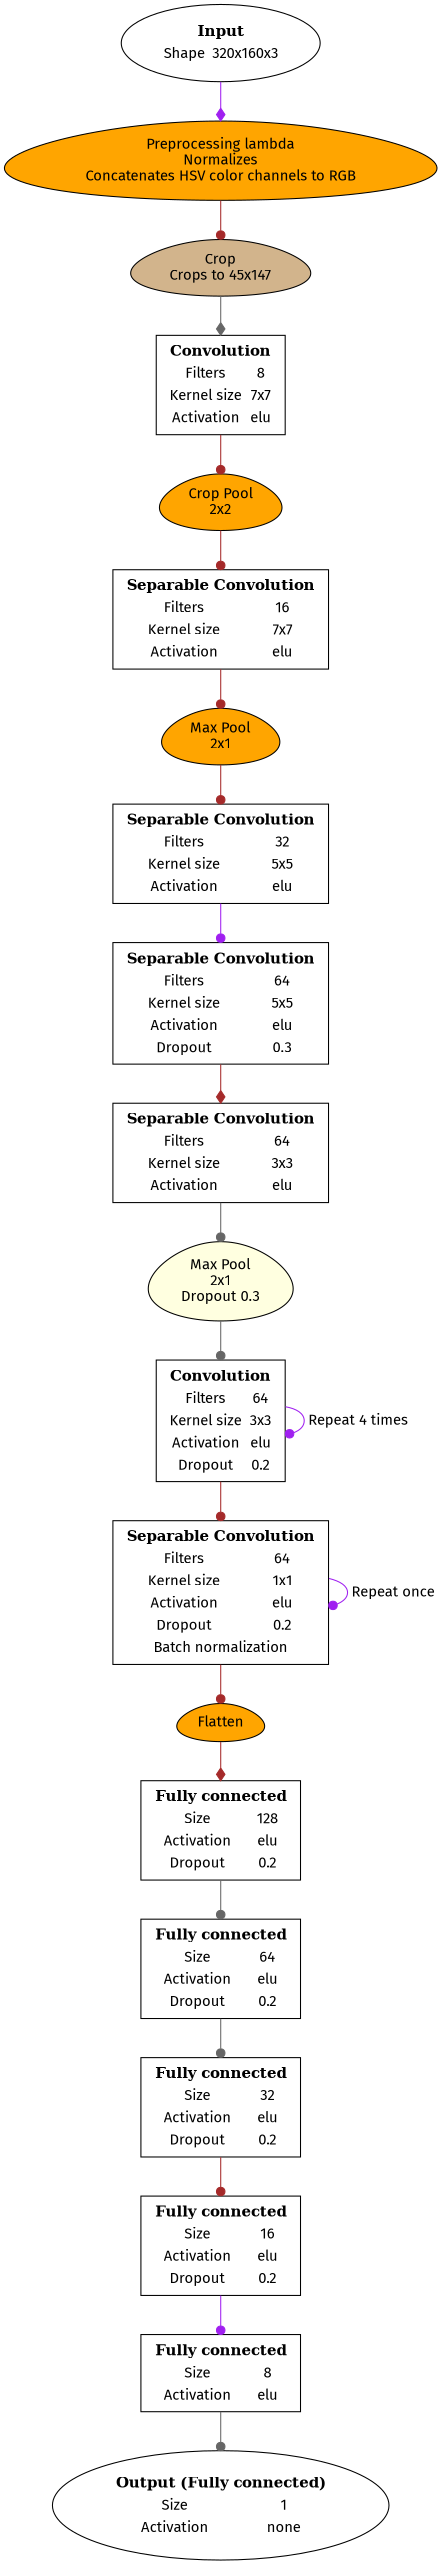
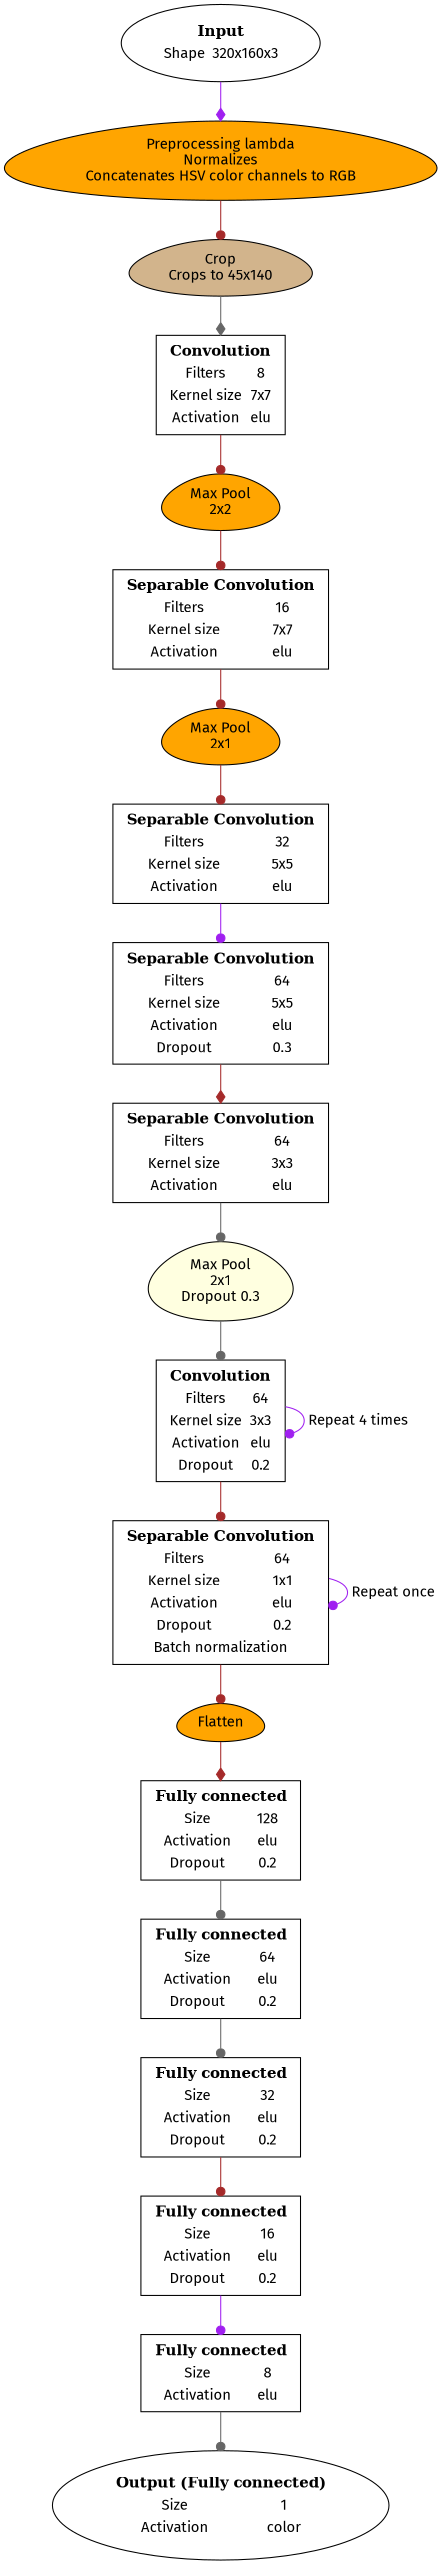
node "Crop Crops to 45x147": label "Crop Crops to 45x147" -> "Crop Crops to 45x140"
node "Crop Pool 2x2": label "Crop Pool 2x2" -> "Max Pool 2x2"
node "Output (Fully connected)": text "none" -> "color"
